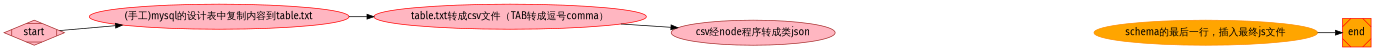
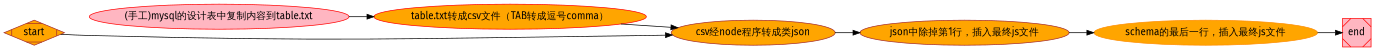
node "table.txt转成csv文件（TAB转成逗号comma）": fillcolor lightpink -> orange
edge "start" -> "(手工)mysql的设计表中复制内容到table.txt": now "start" -> "csv经node程序转成类json"
node "start": fillcolor lightpink -> orange
node "csv经node程序转成类json": fillcolor lightpink -> orange
node "json中除掉第1行，插入最终js文件": added
node "end": fillcolor orange -> lightpink
